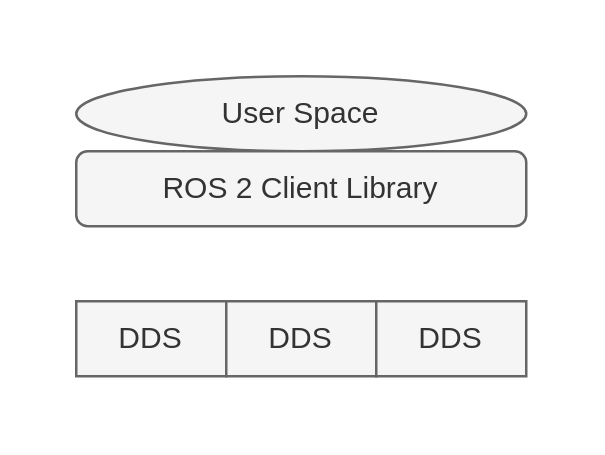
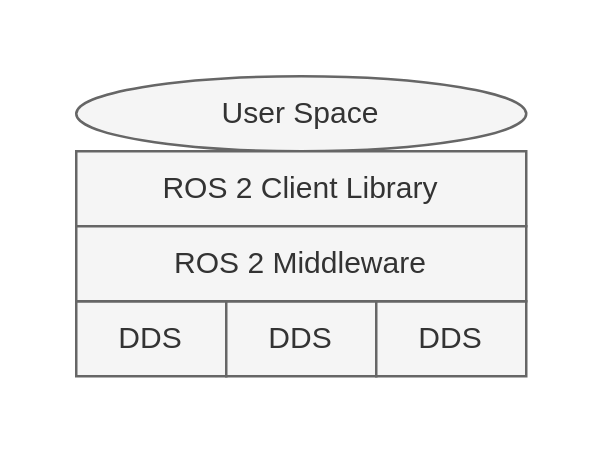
node "ROS 2 Client Library": shape rounded rectangle -> rectangle
node "ROS 2 Middleware": added
